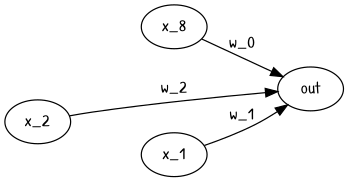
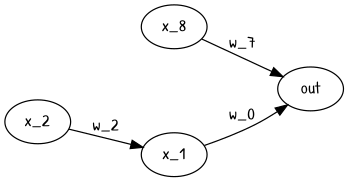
edge "x_8" -> "out": label "w_0" -> "w_7"
edge "x_2" -> "out": now "x_2" -> "x_1"
edge "x_1" -> "out": label "w_1" -> "w_0"
